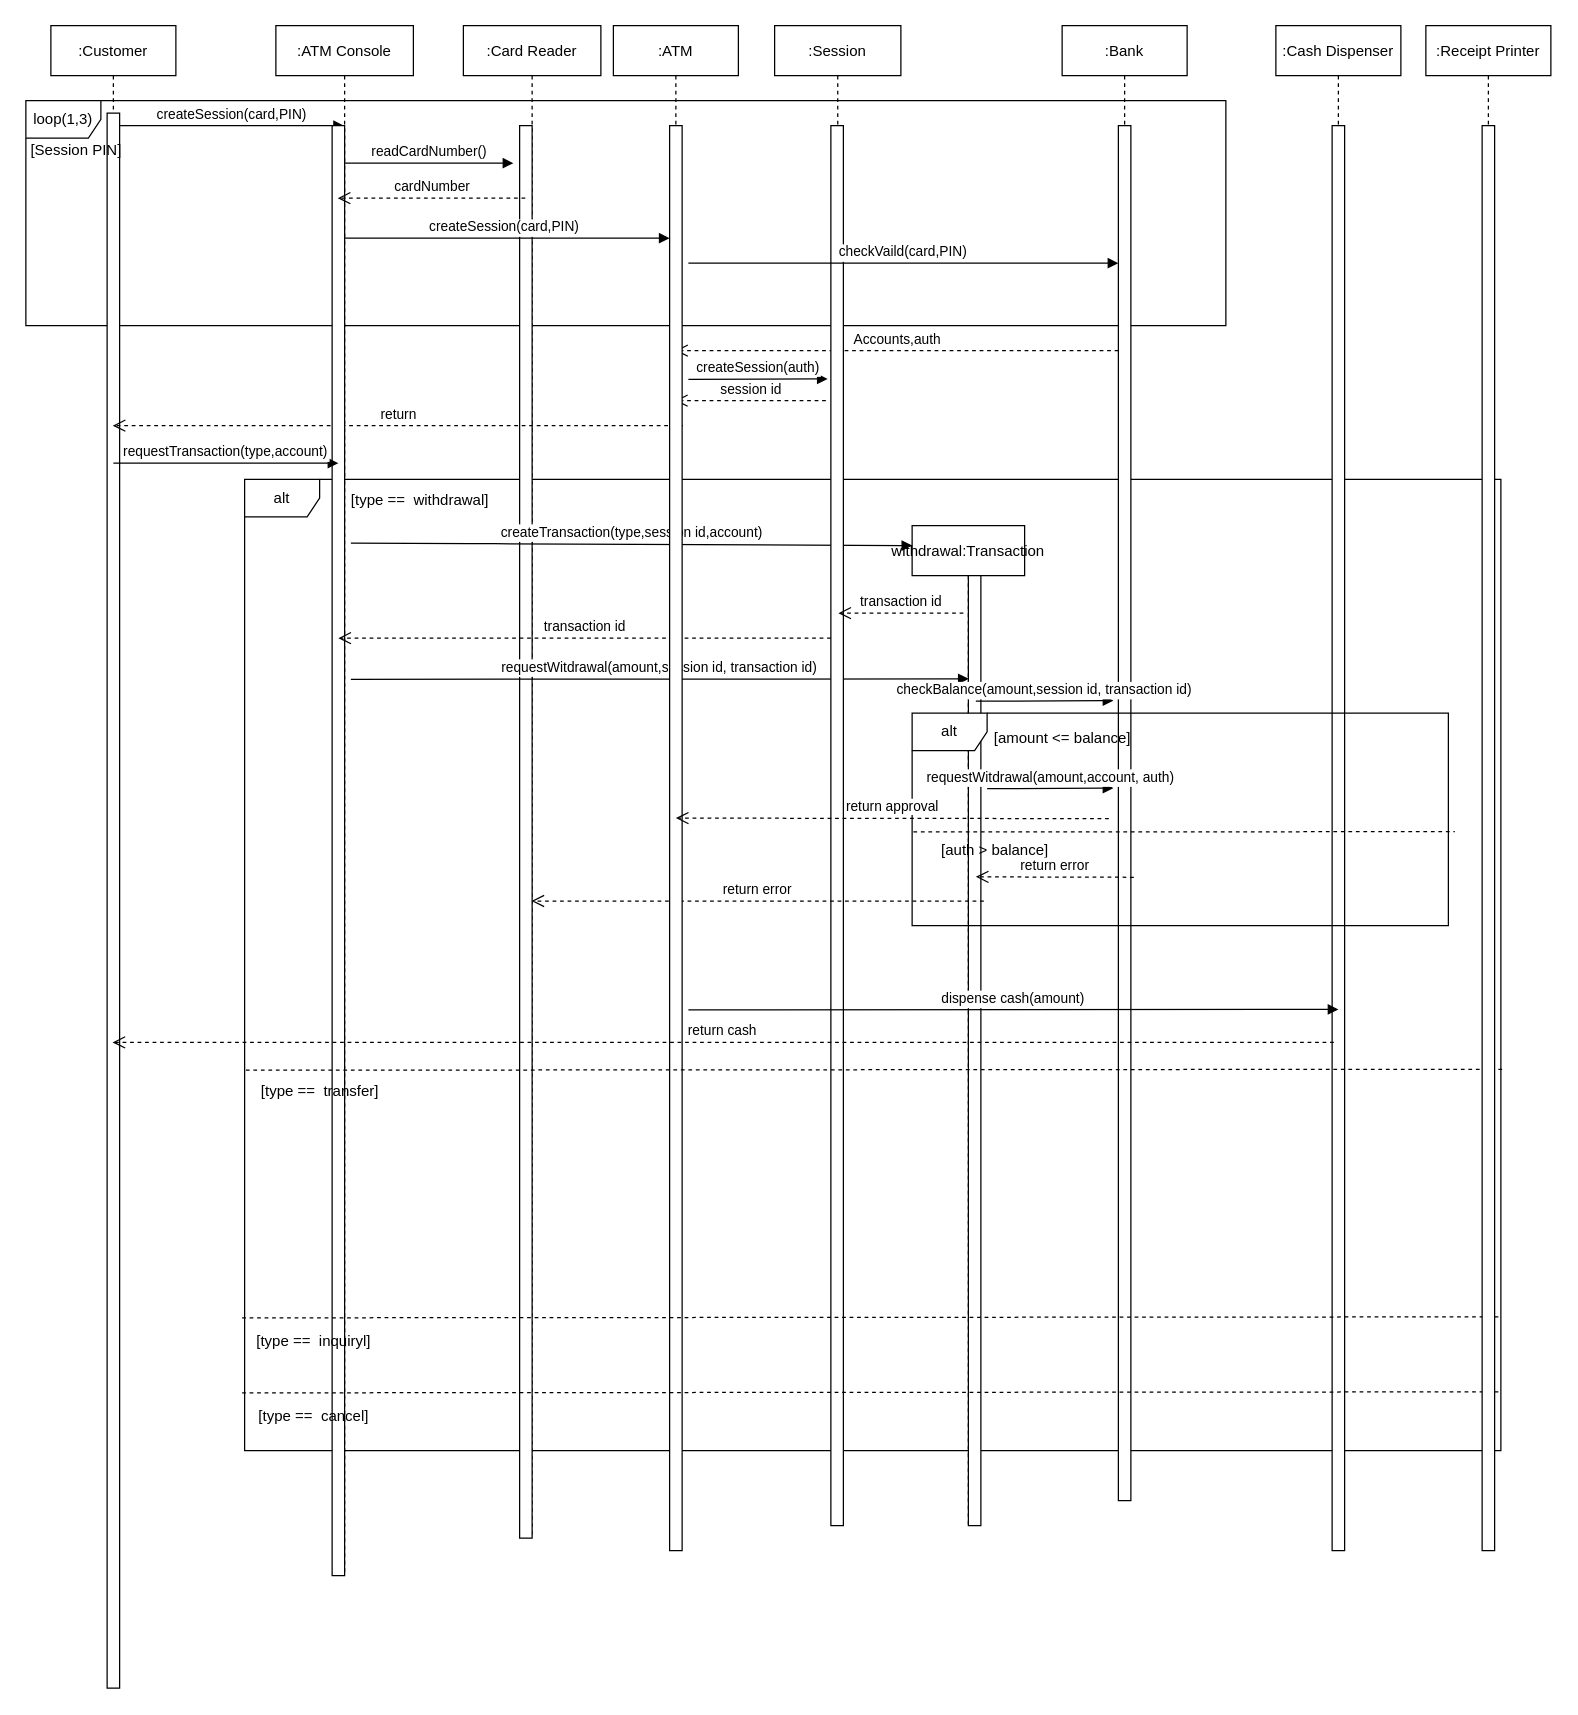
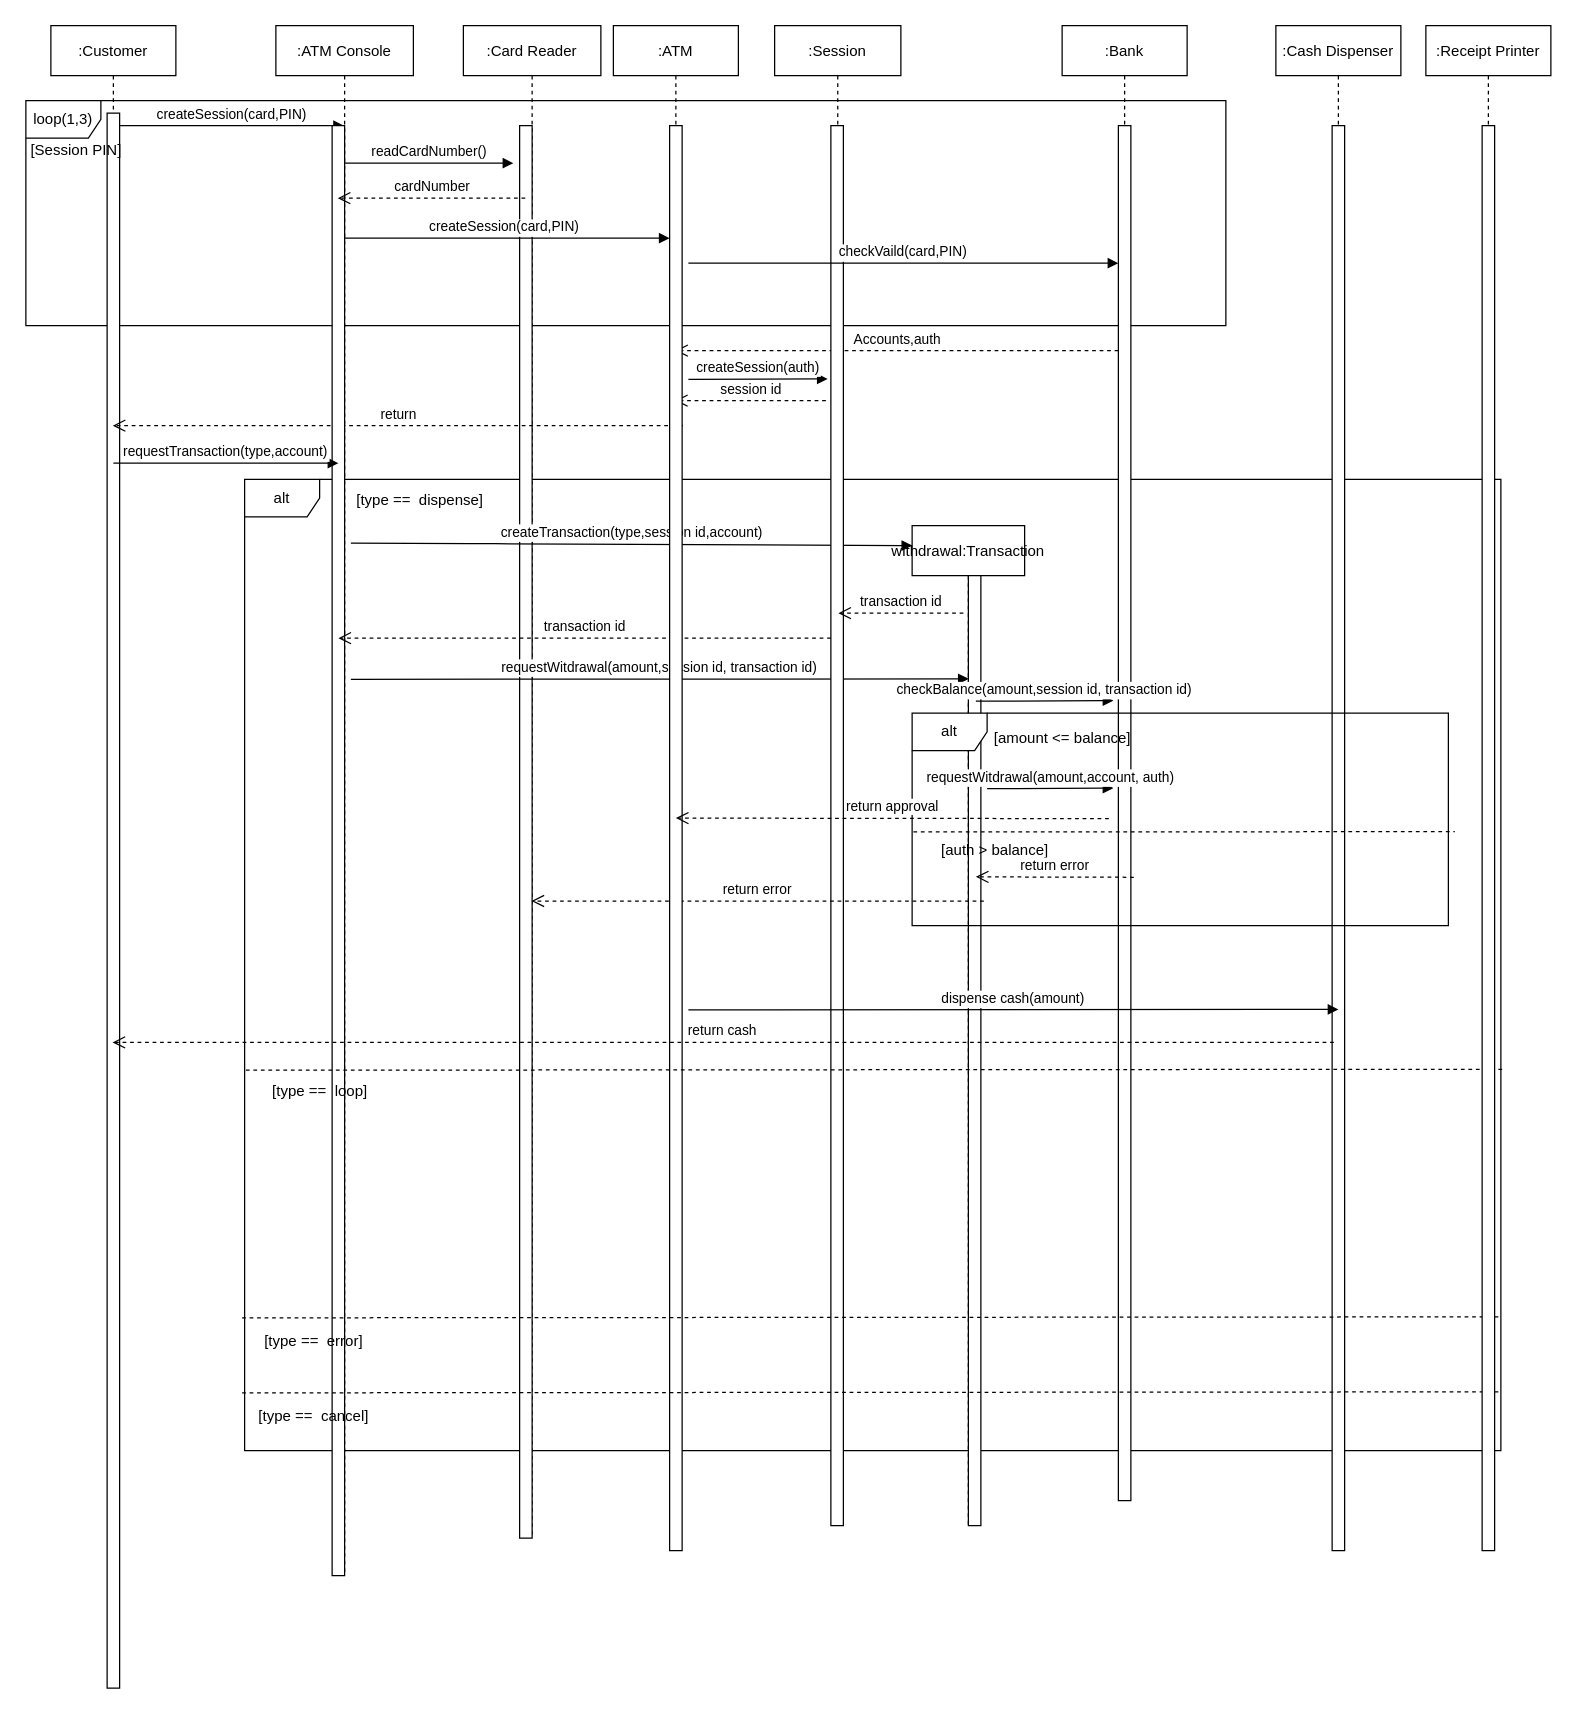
node "[type == withdrawal]": label "[type == withdrawal]" -> "[type == dispense]"
node "[type == transfer]": label "[type == transfer]" -> "[type == loop]"
node "[type == inquiryl]": label "[type == inquiryl]" -> "[type == error]"
